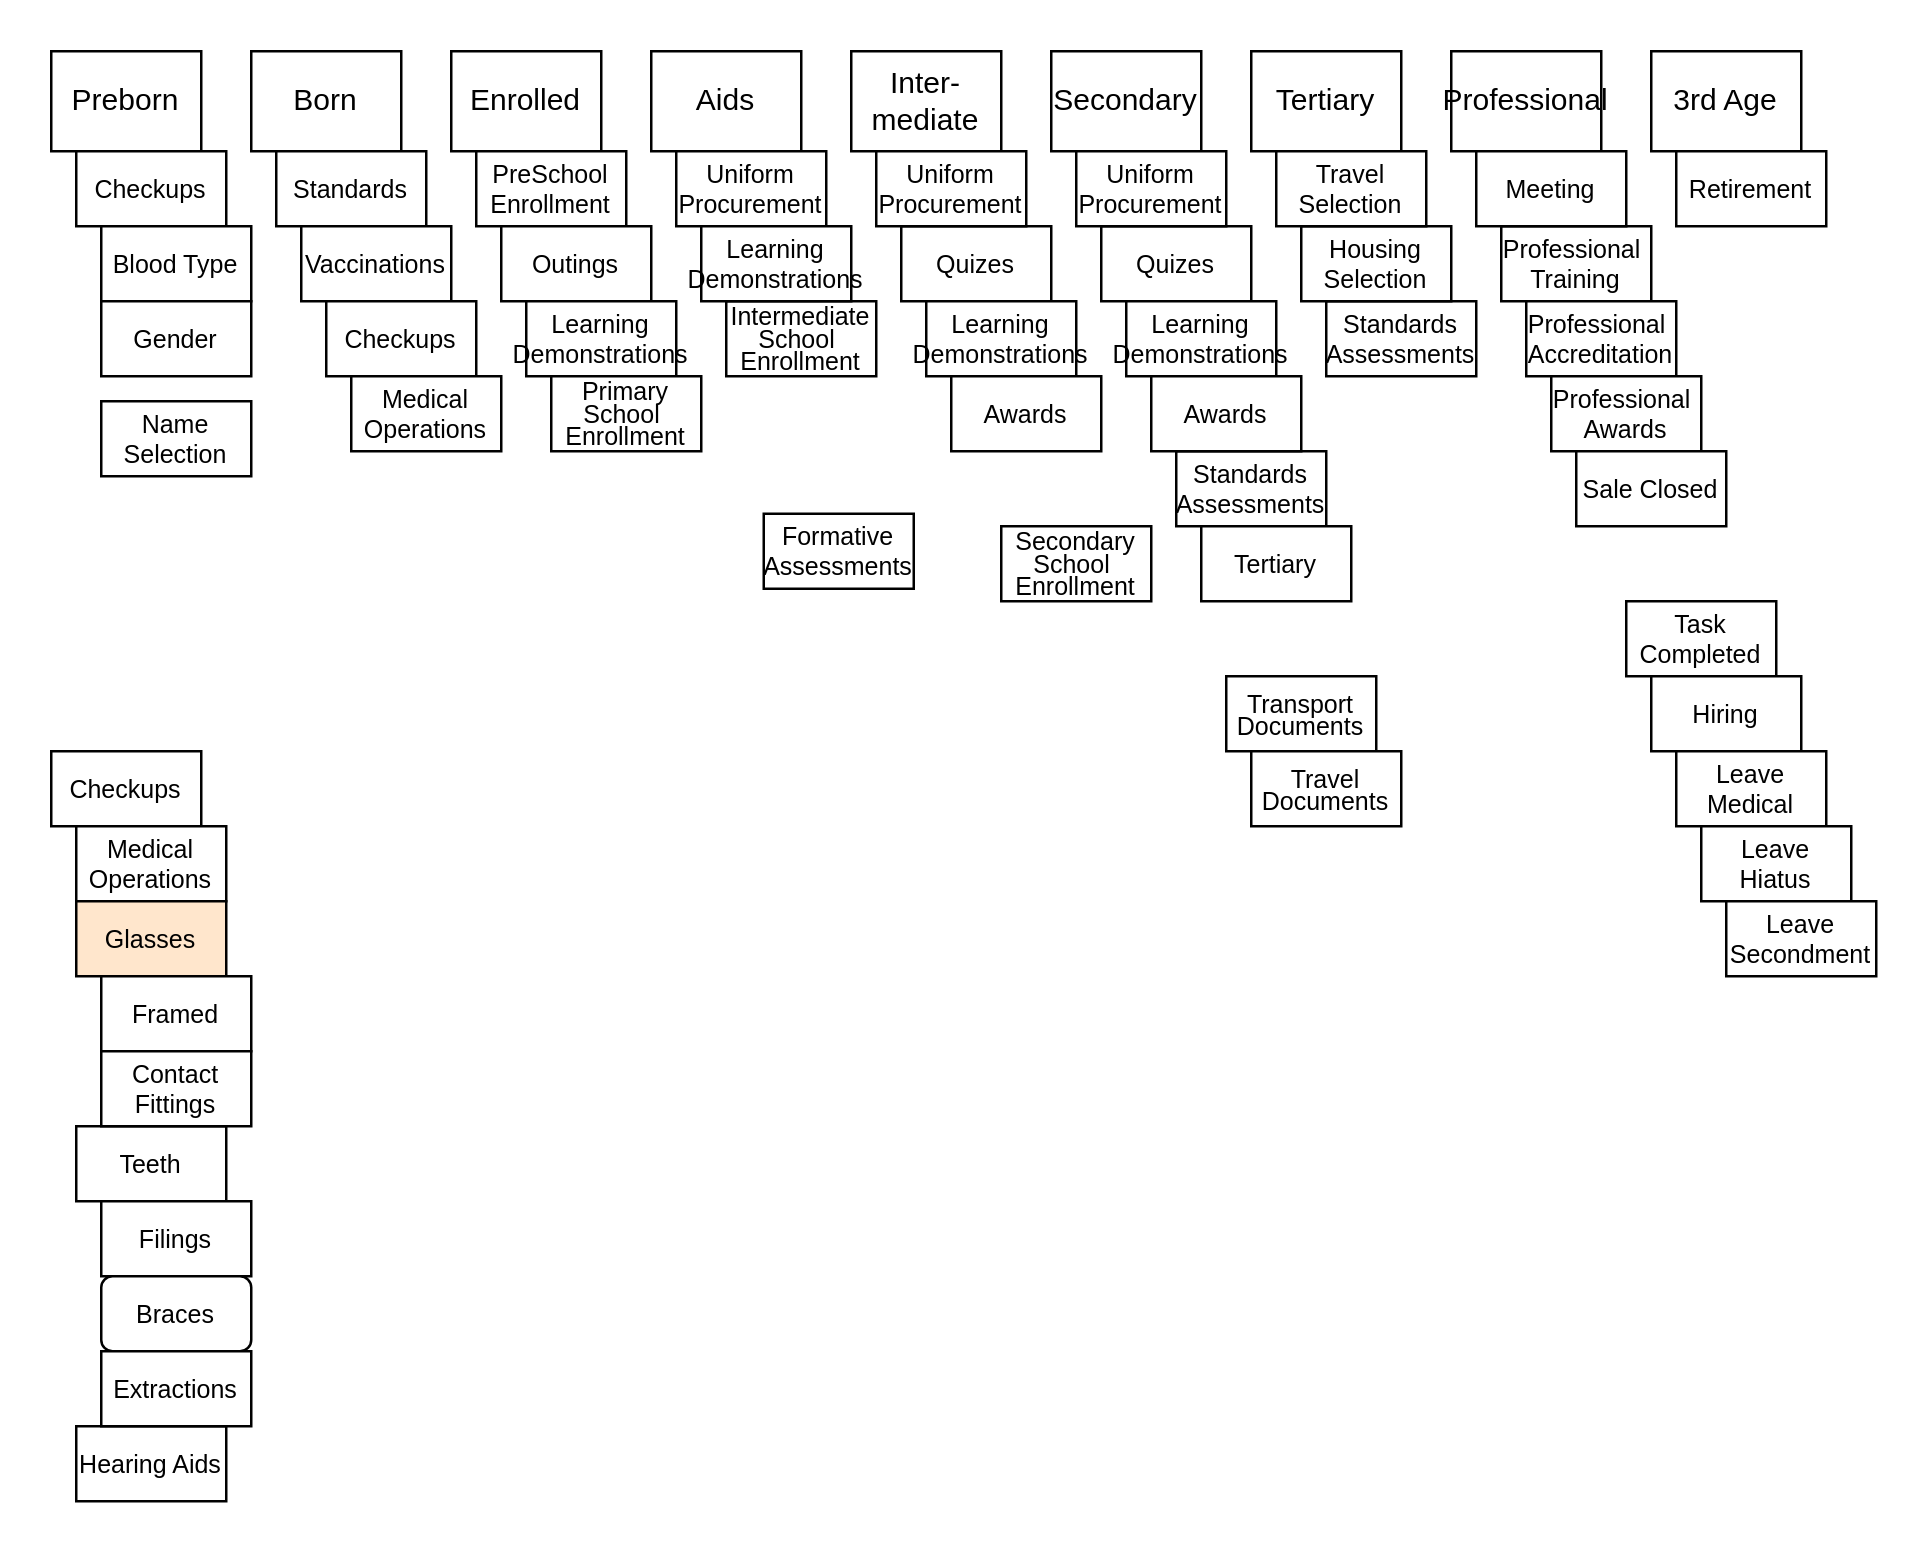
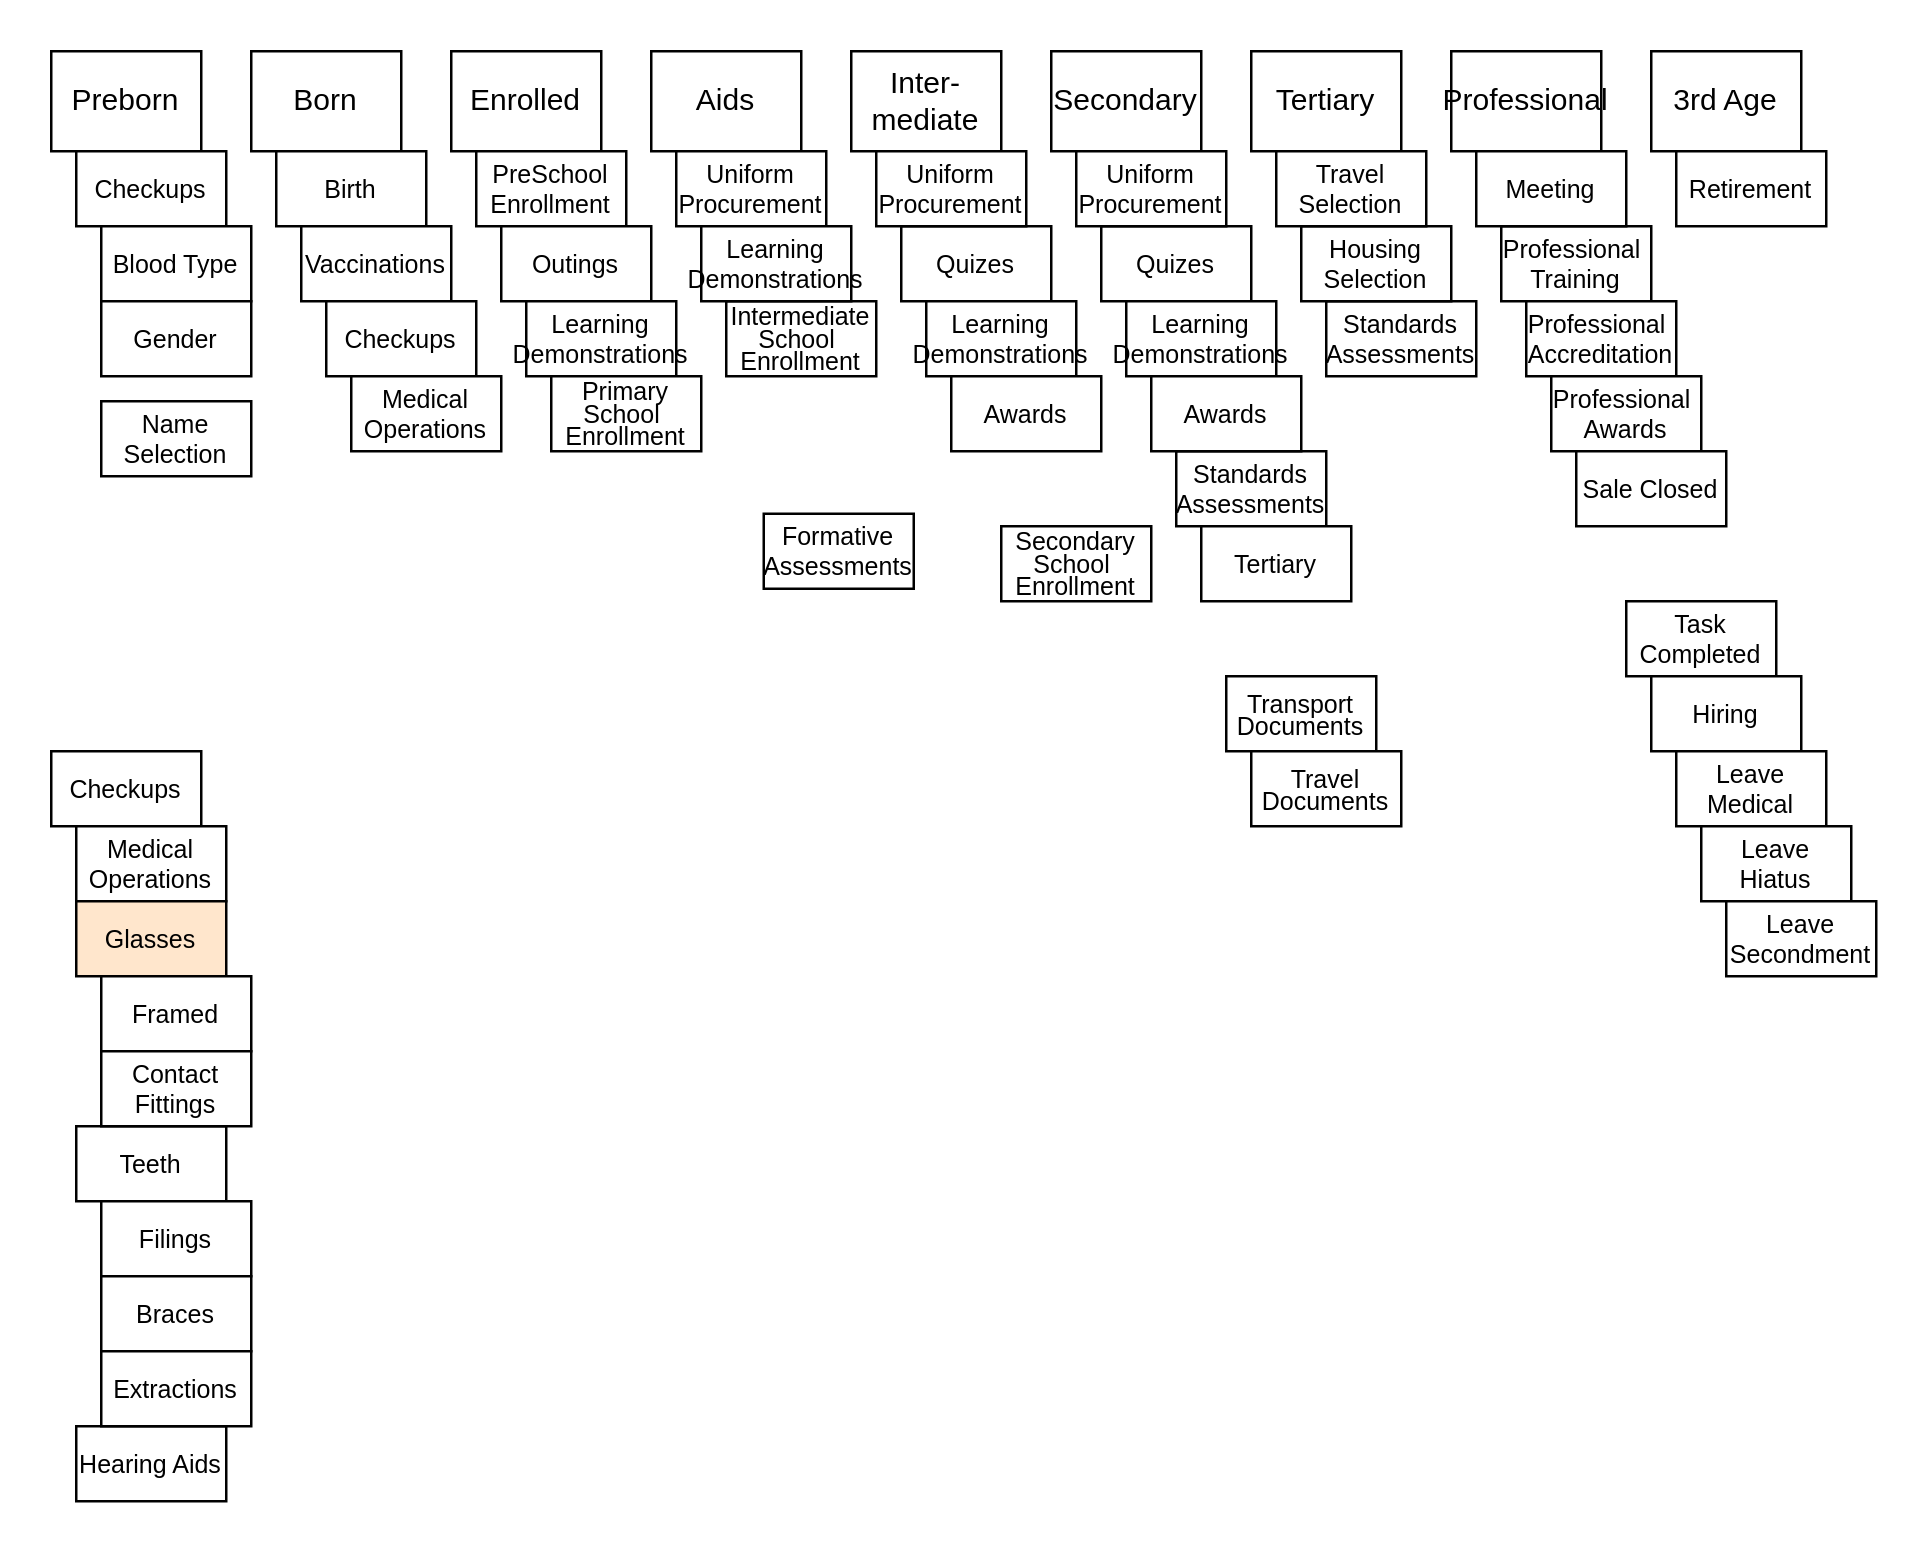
node "Standards": label "Standards" -> "Birth"
node "Braces": shape rounded rectangle -> rectangle
